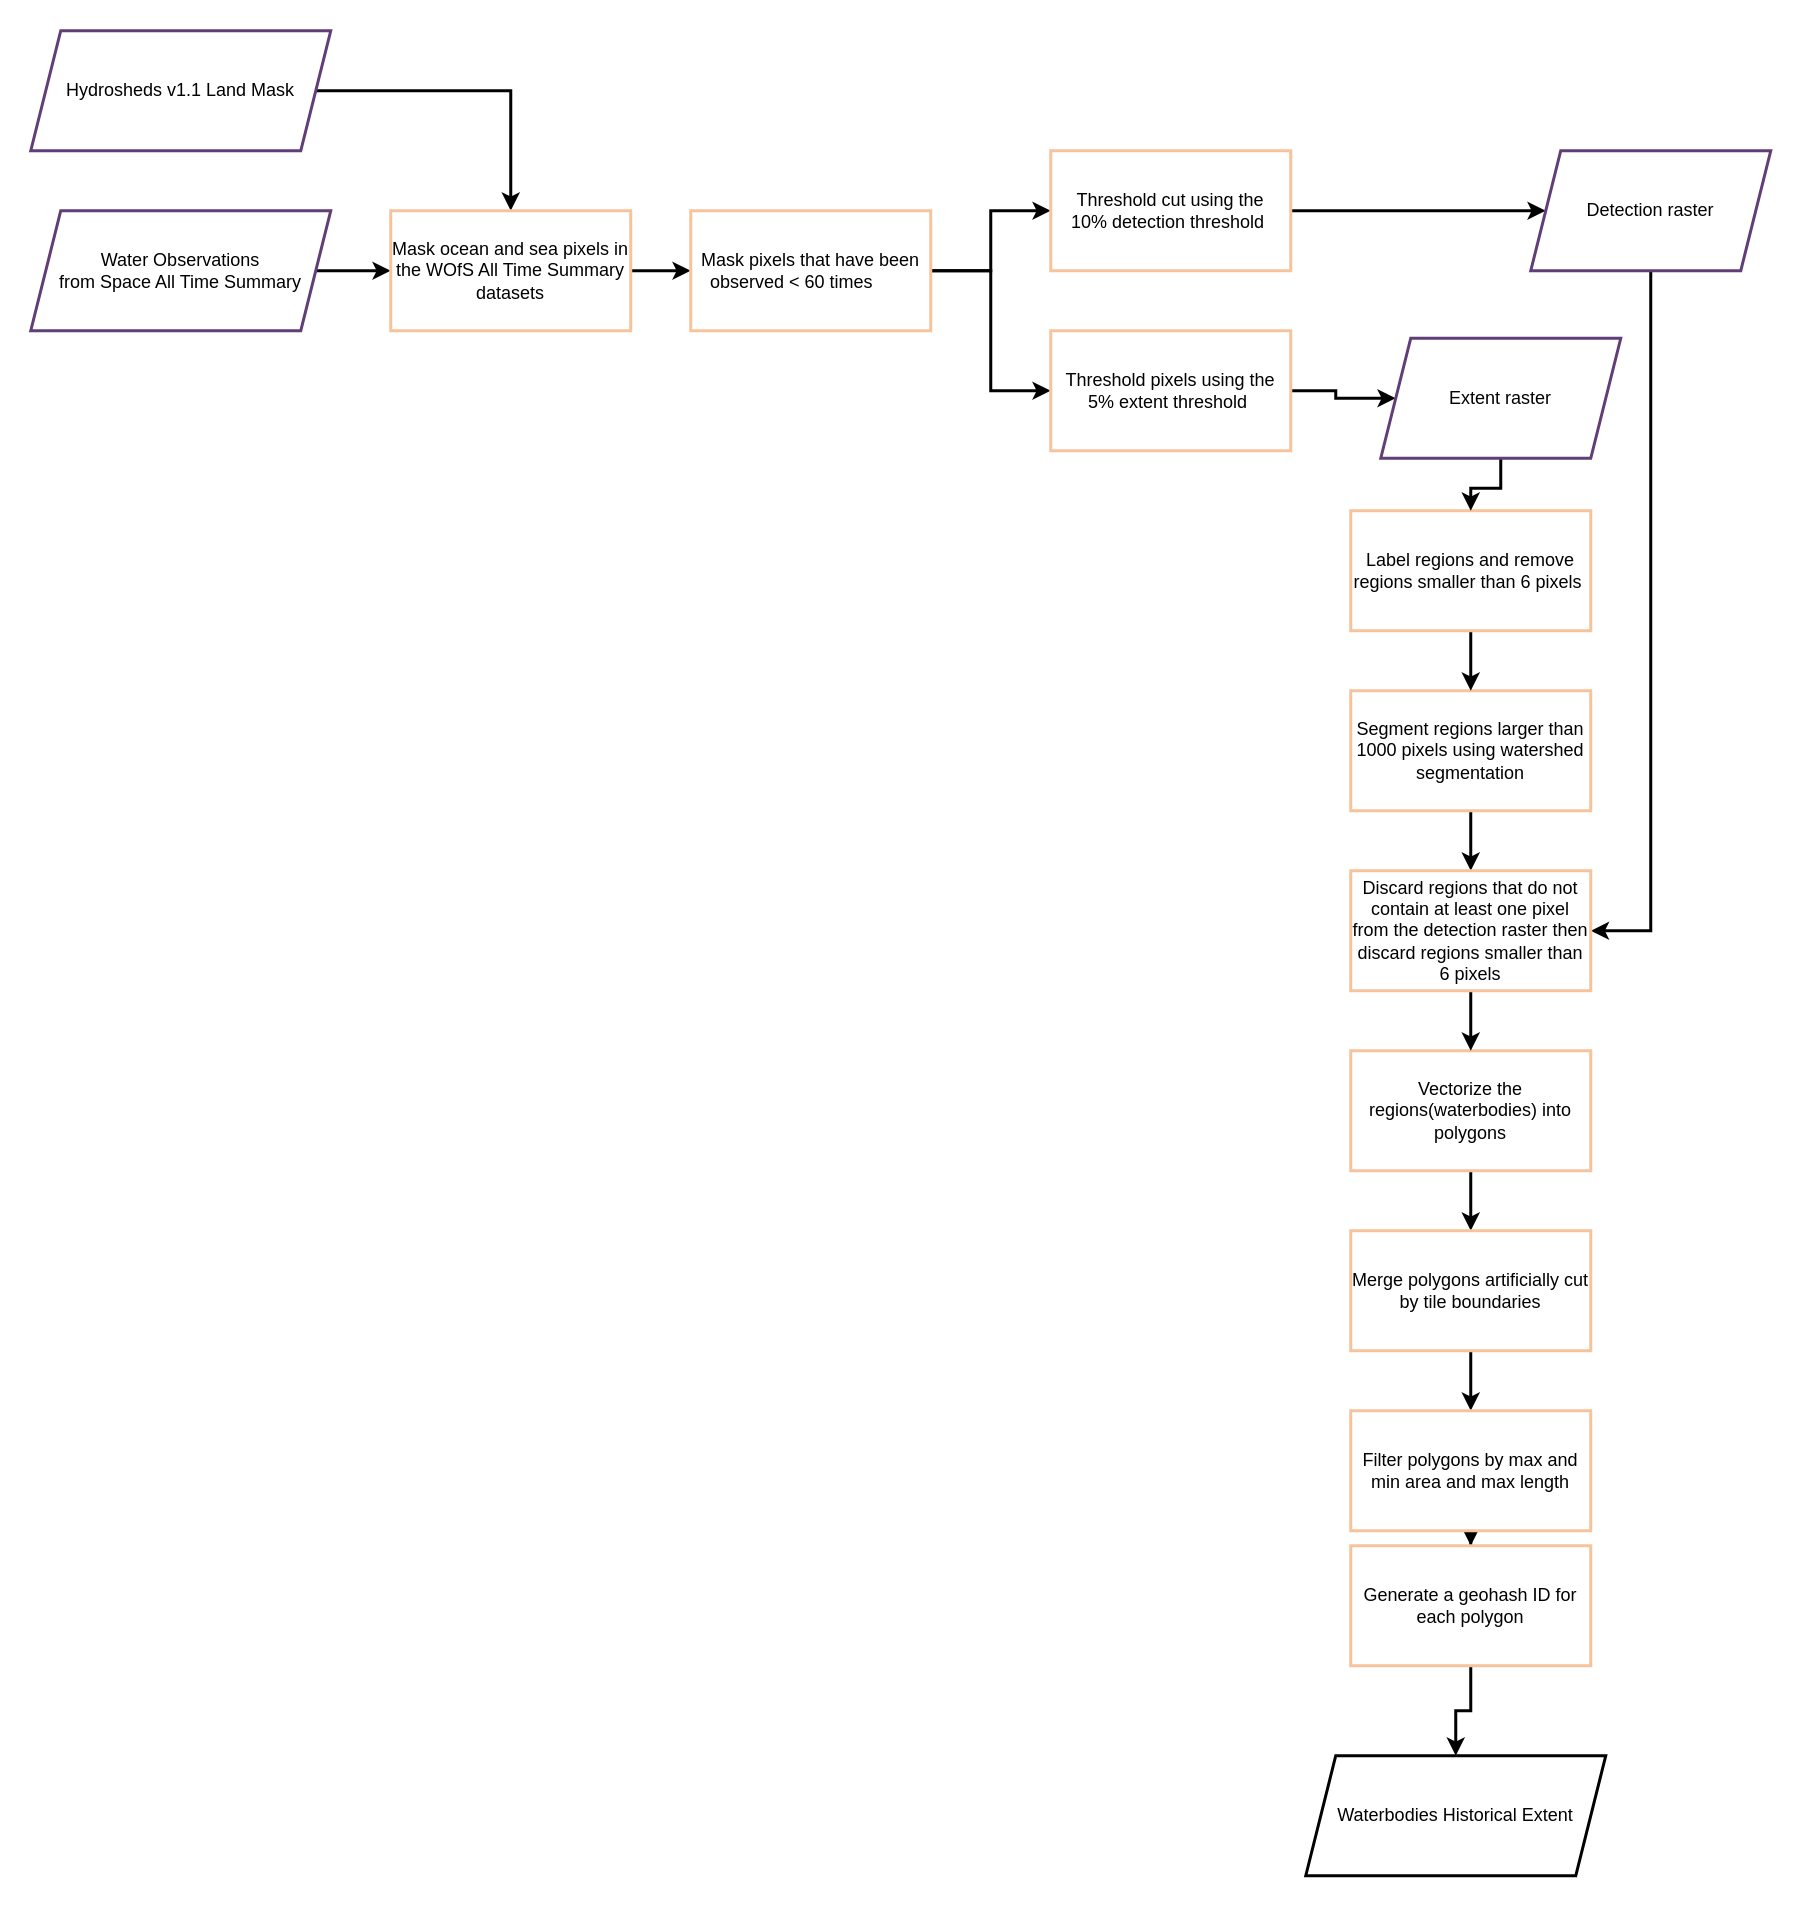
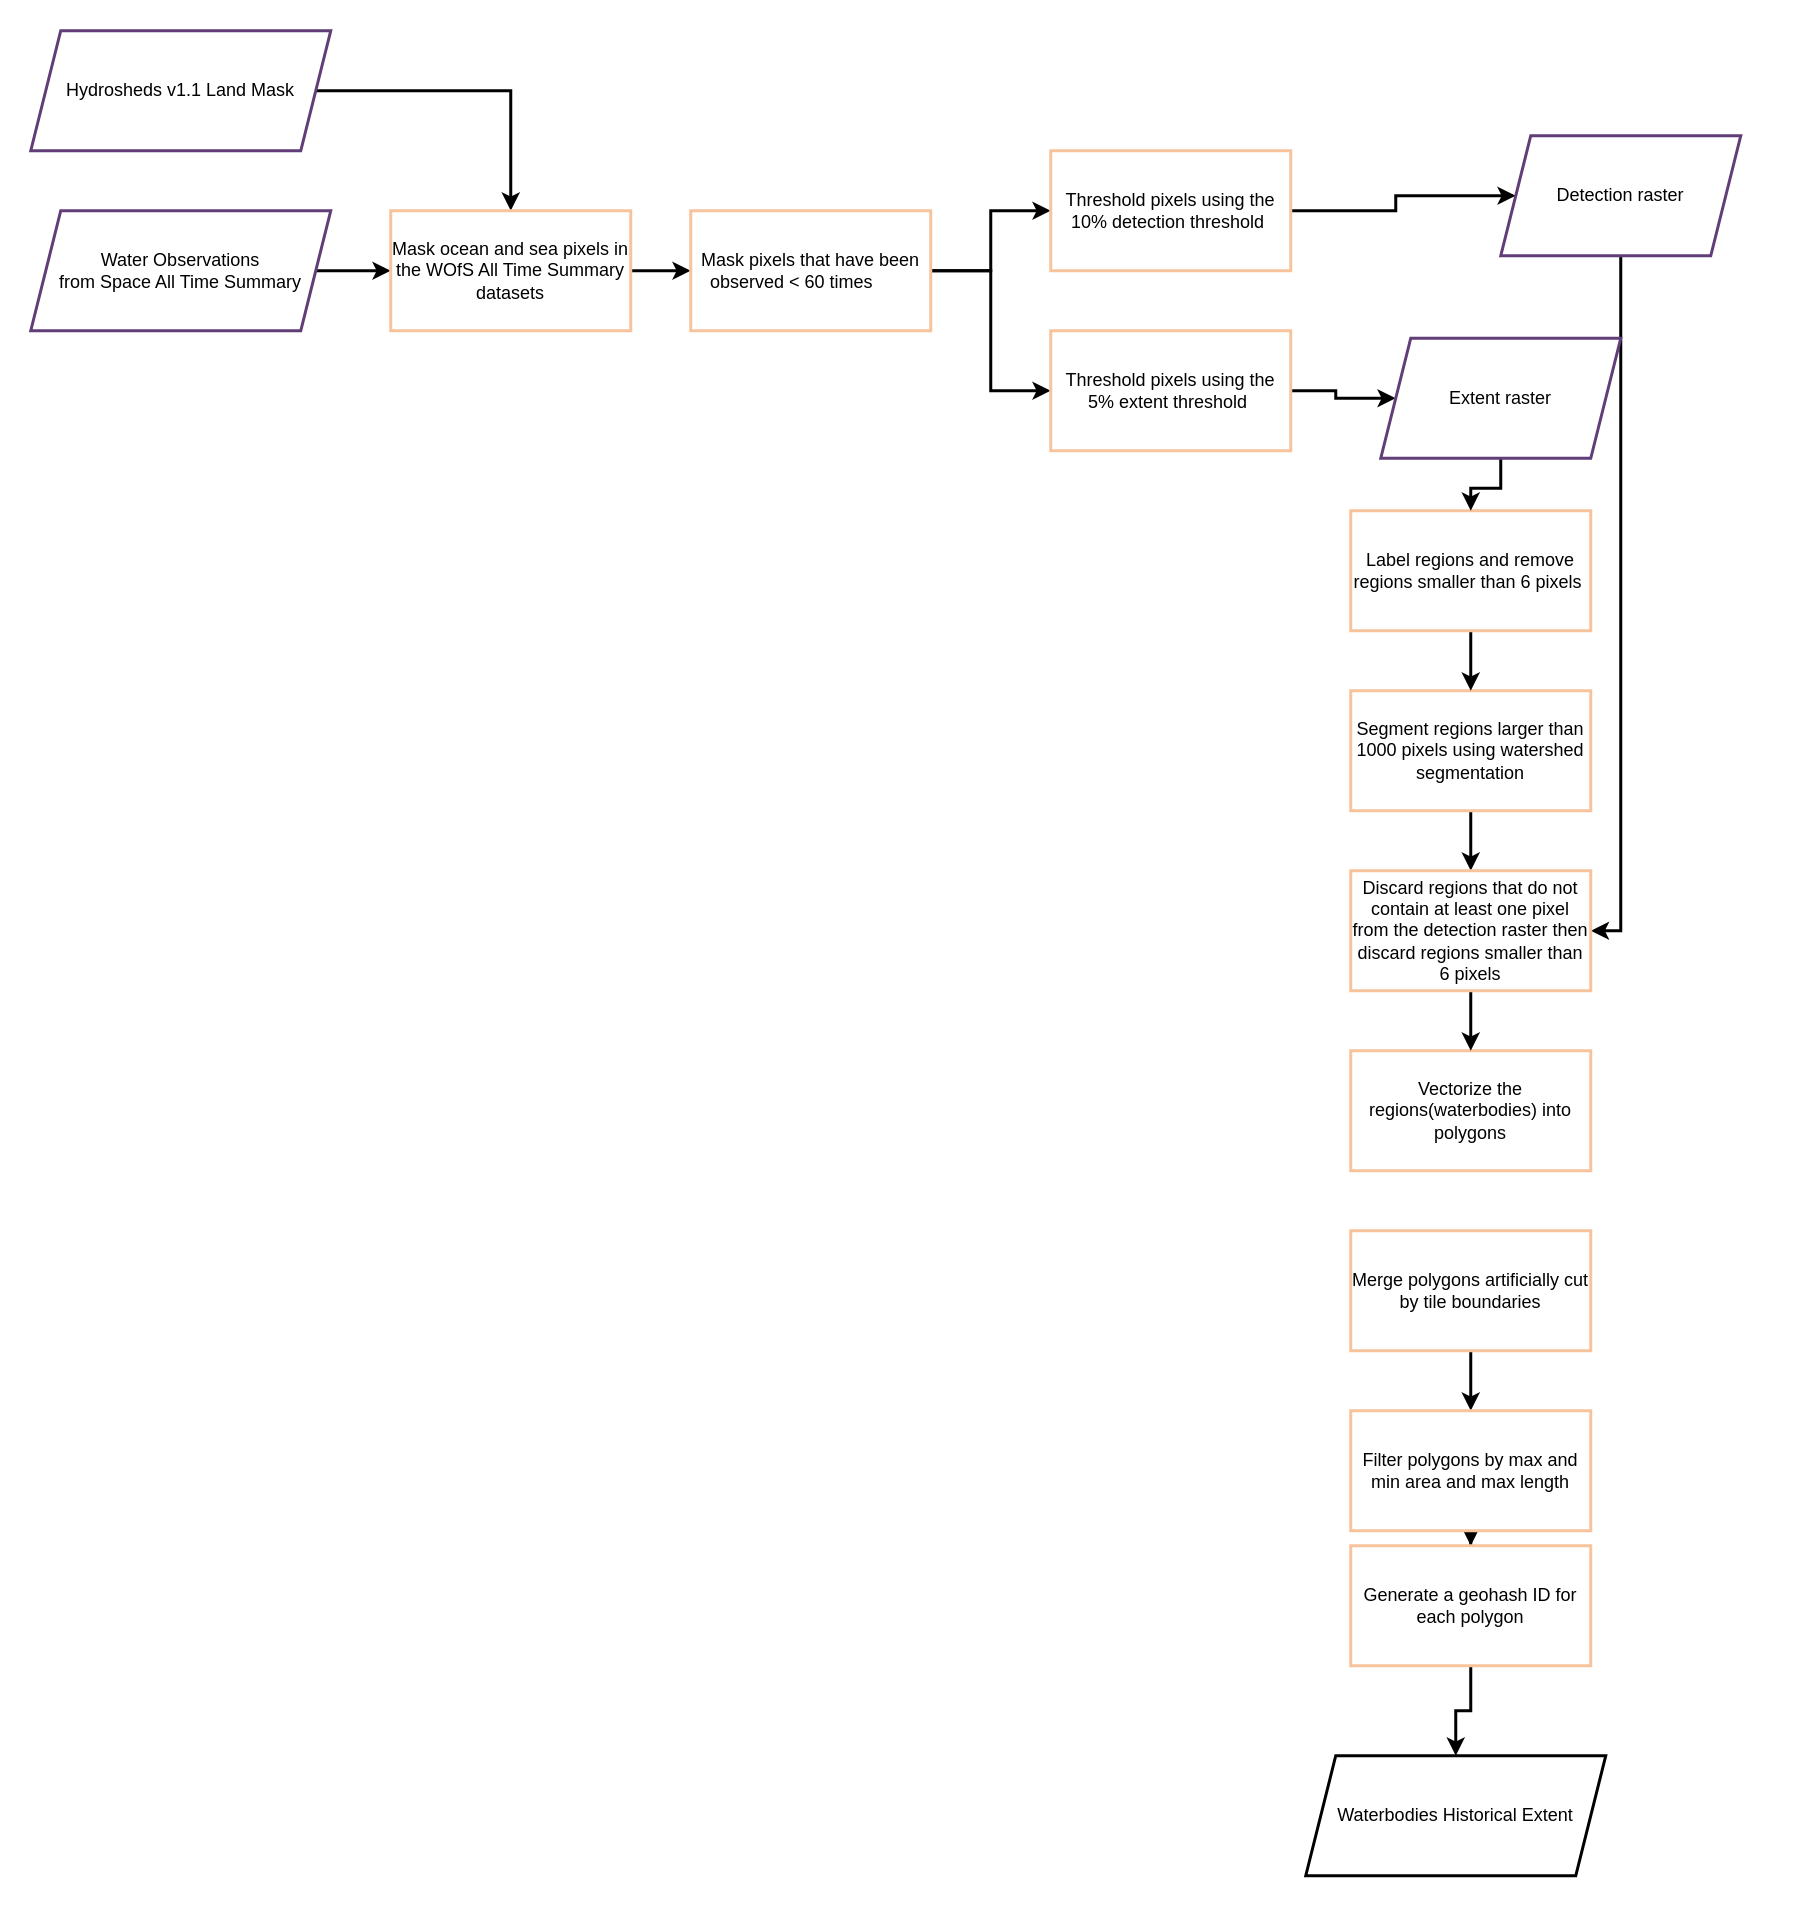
node "Threshold cut using the 10% detection threshold": label "Threshold cut using the 10% detection threshold" -> "Threshold pixels using the 10% detection threshold"
node "Detection raster": moved (1651, 211) -> (1621, 196)
edge "Vectorize the regions(waterbodies) into polygons" -> "Merge polygons artificially cut by tile boundaries": removed
